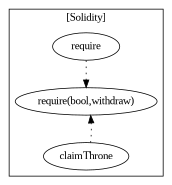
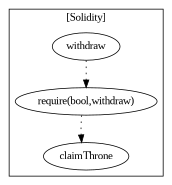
node "require": label "require" -> "withdraw"
edge "claimThrone" -> "require(bool,withdraw)": reversed
